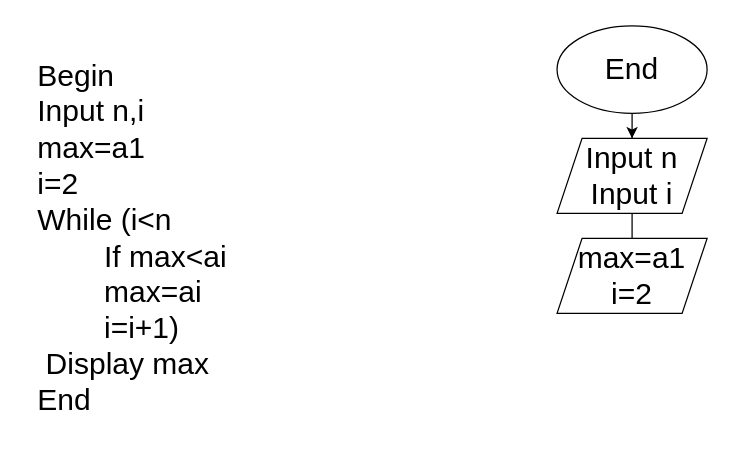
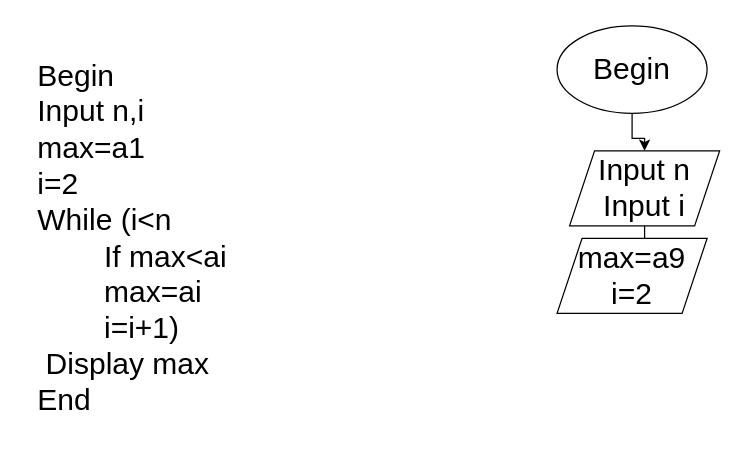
node "End": label "End" -> "Begin"
node "Input n Input i": moved (632, 176) -> (644, 188)
node "max=a1 i=2": label "max=a1 i=2" -> "max=a9 i=2"
